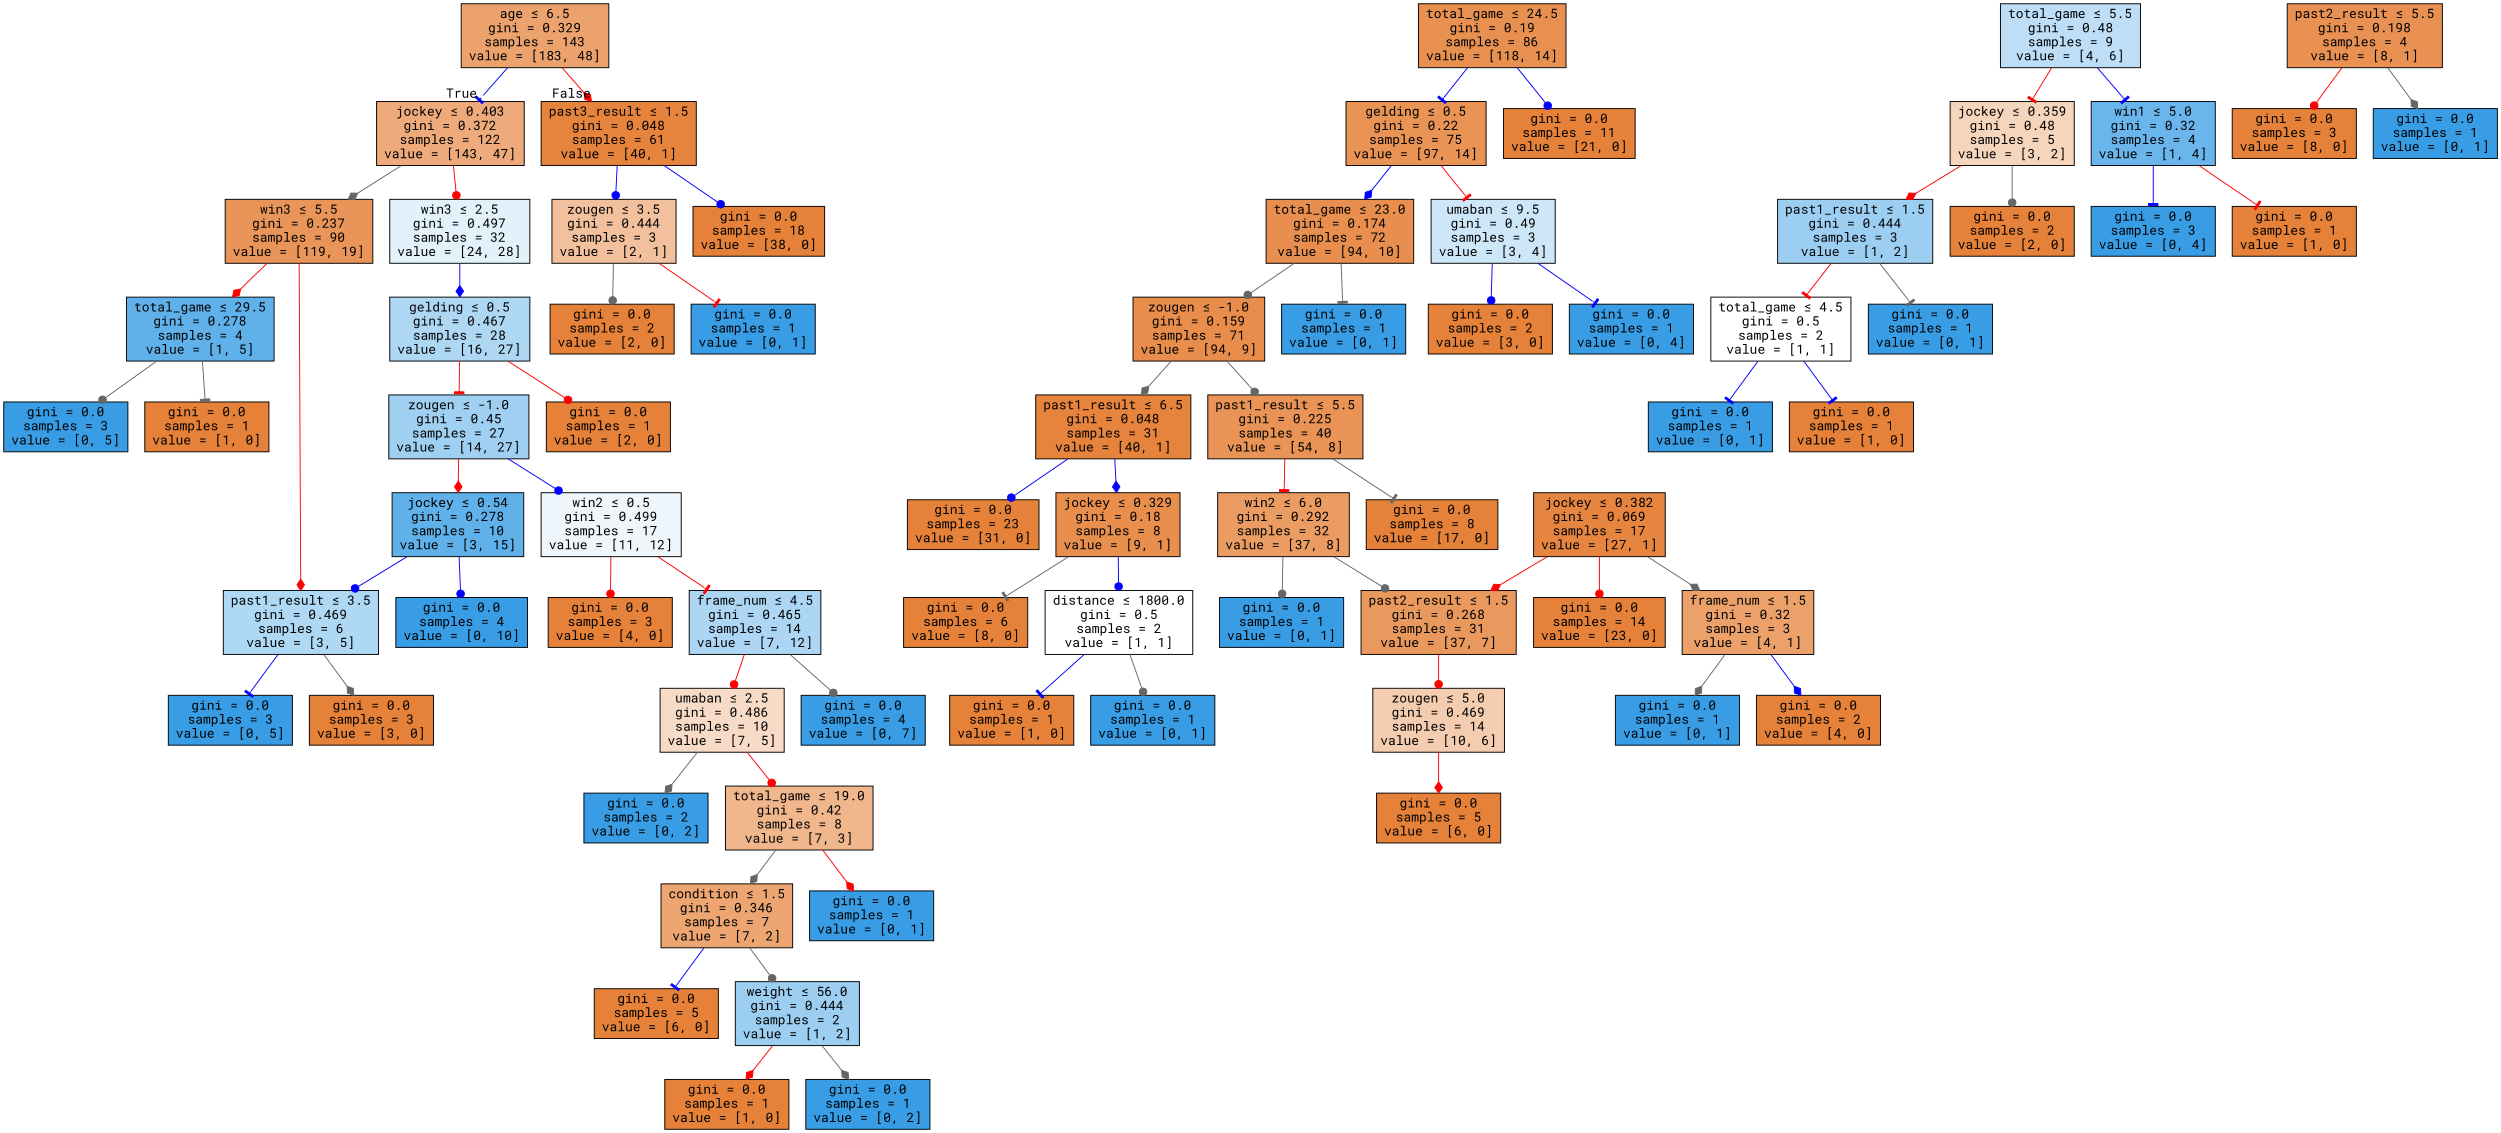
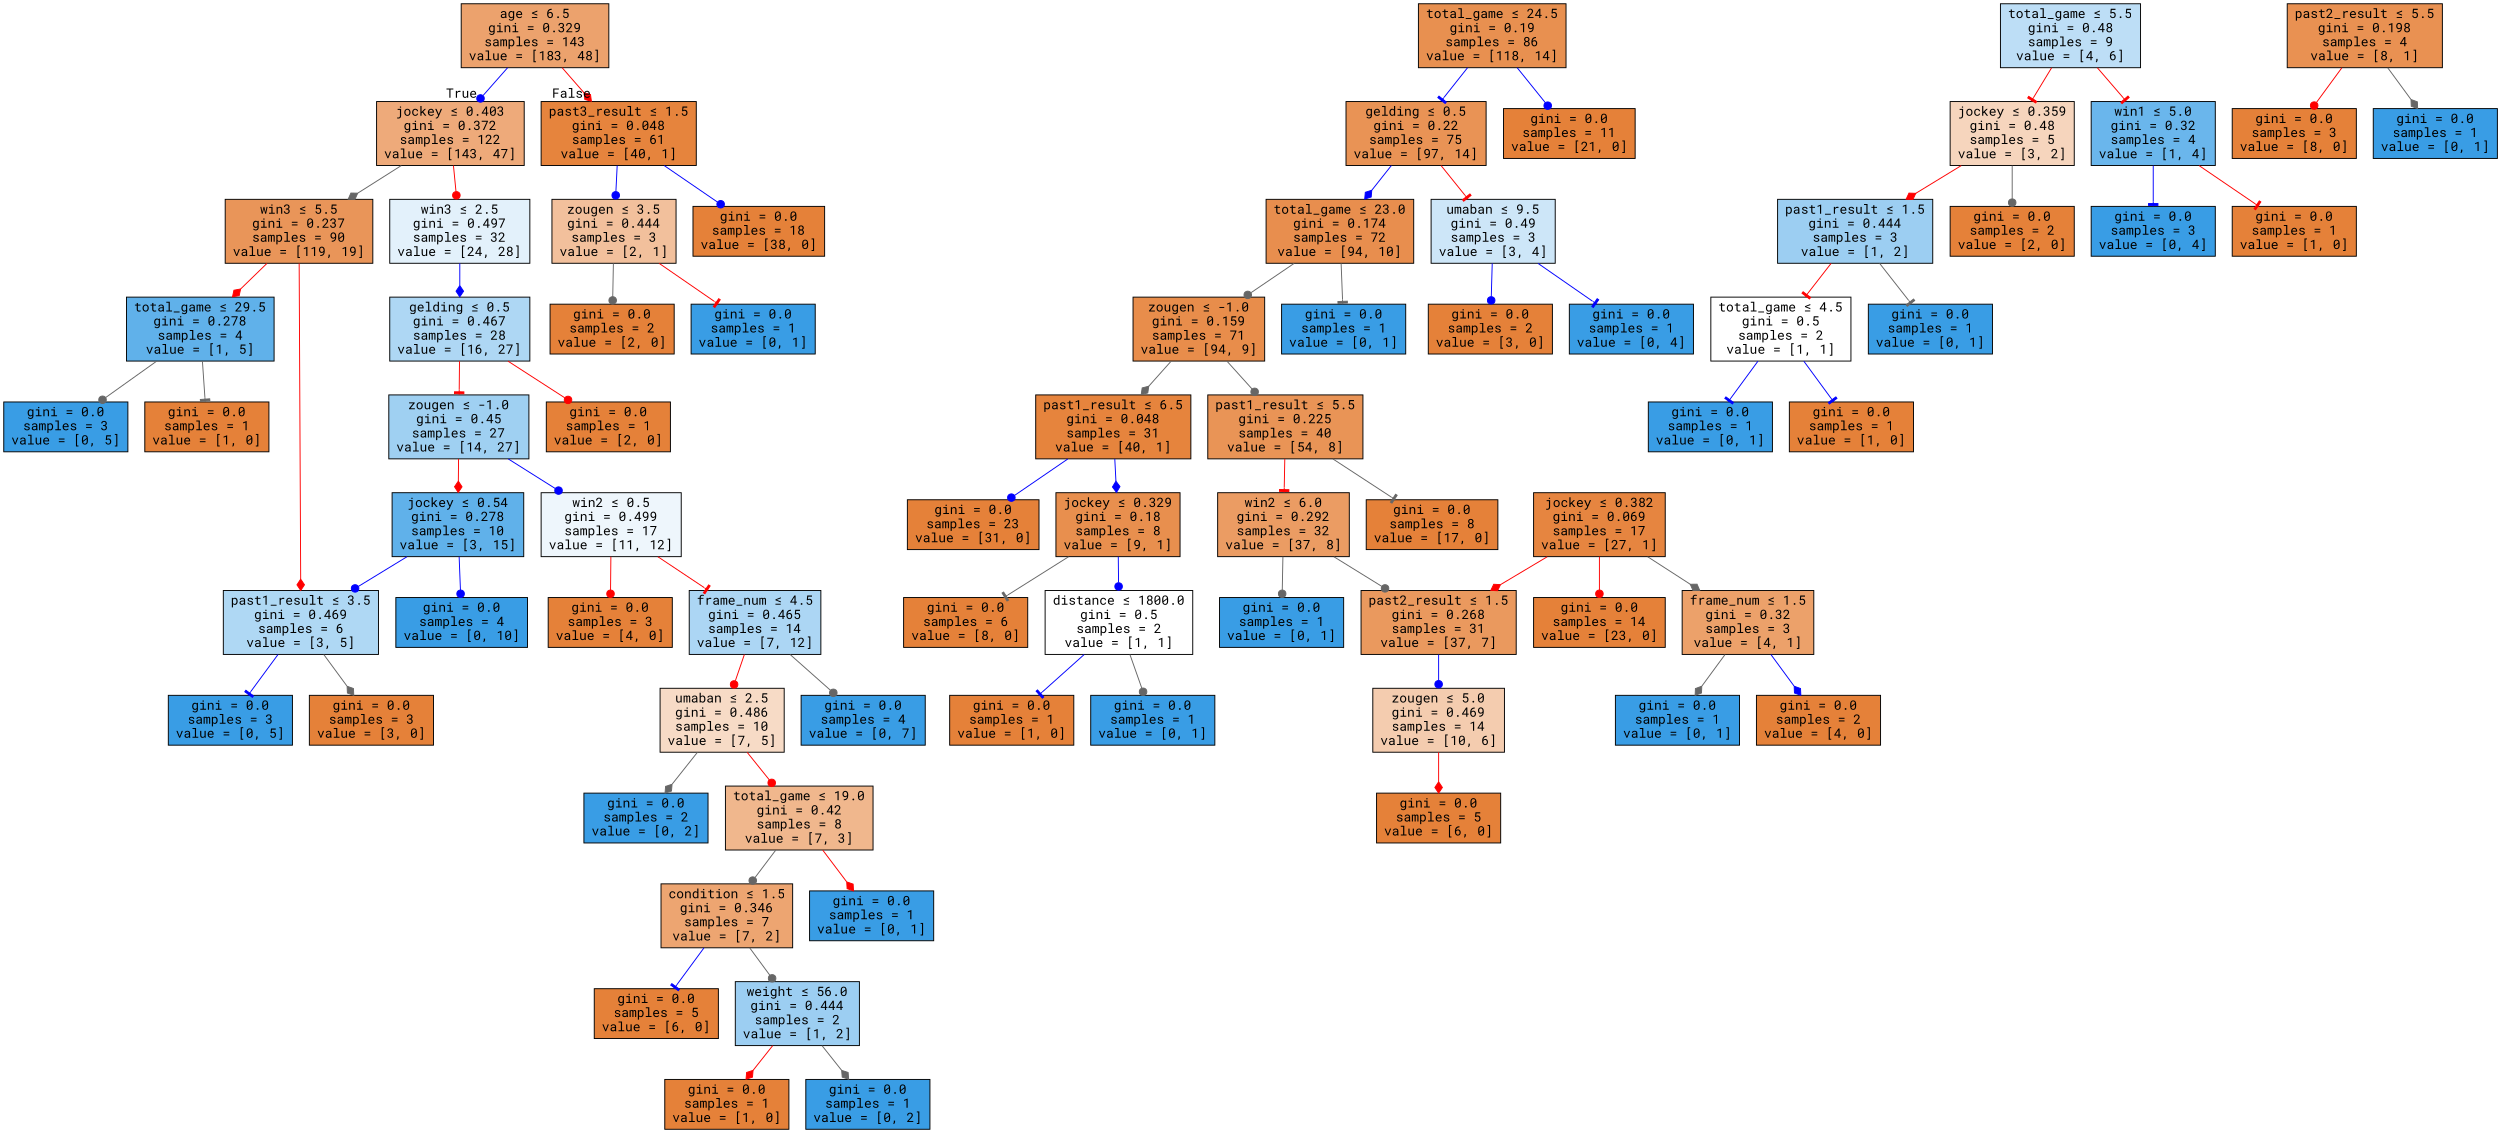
edge "age ≤ 6.5" -> "jockey ≤ 0.403": arrowhead tee -> dot
edge "total_game ≤ 5.5" -> "win1 ≤ 5.0": color blue -> red
edge "past2_result ≤ 1.5" -> "zougen ≤ 5.0": color red -> blue
edge "total_game ≤ 19.0" -> "condition ≤ 1.5": arrowhead diamond -> dot
